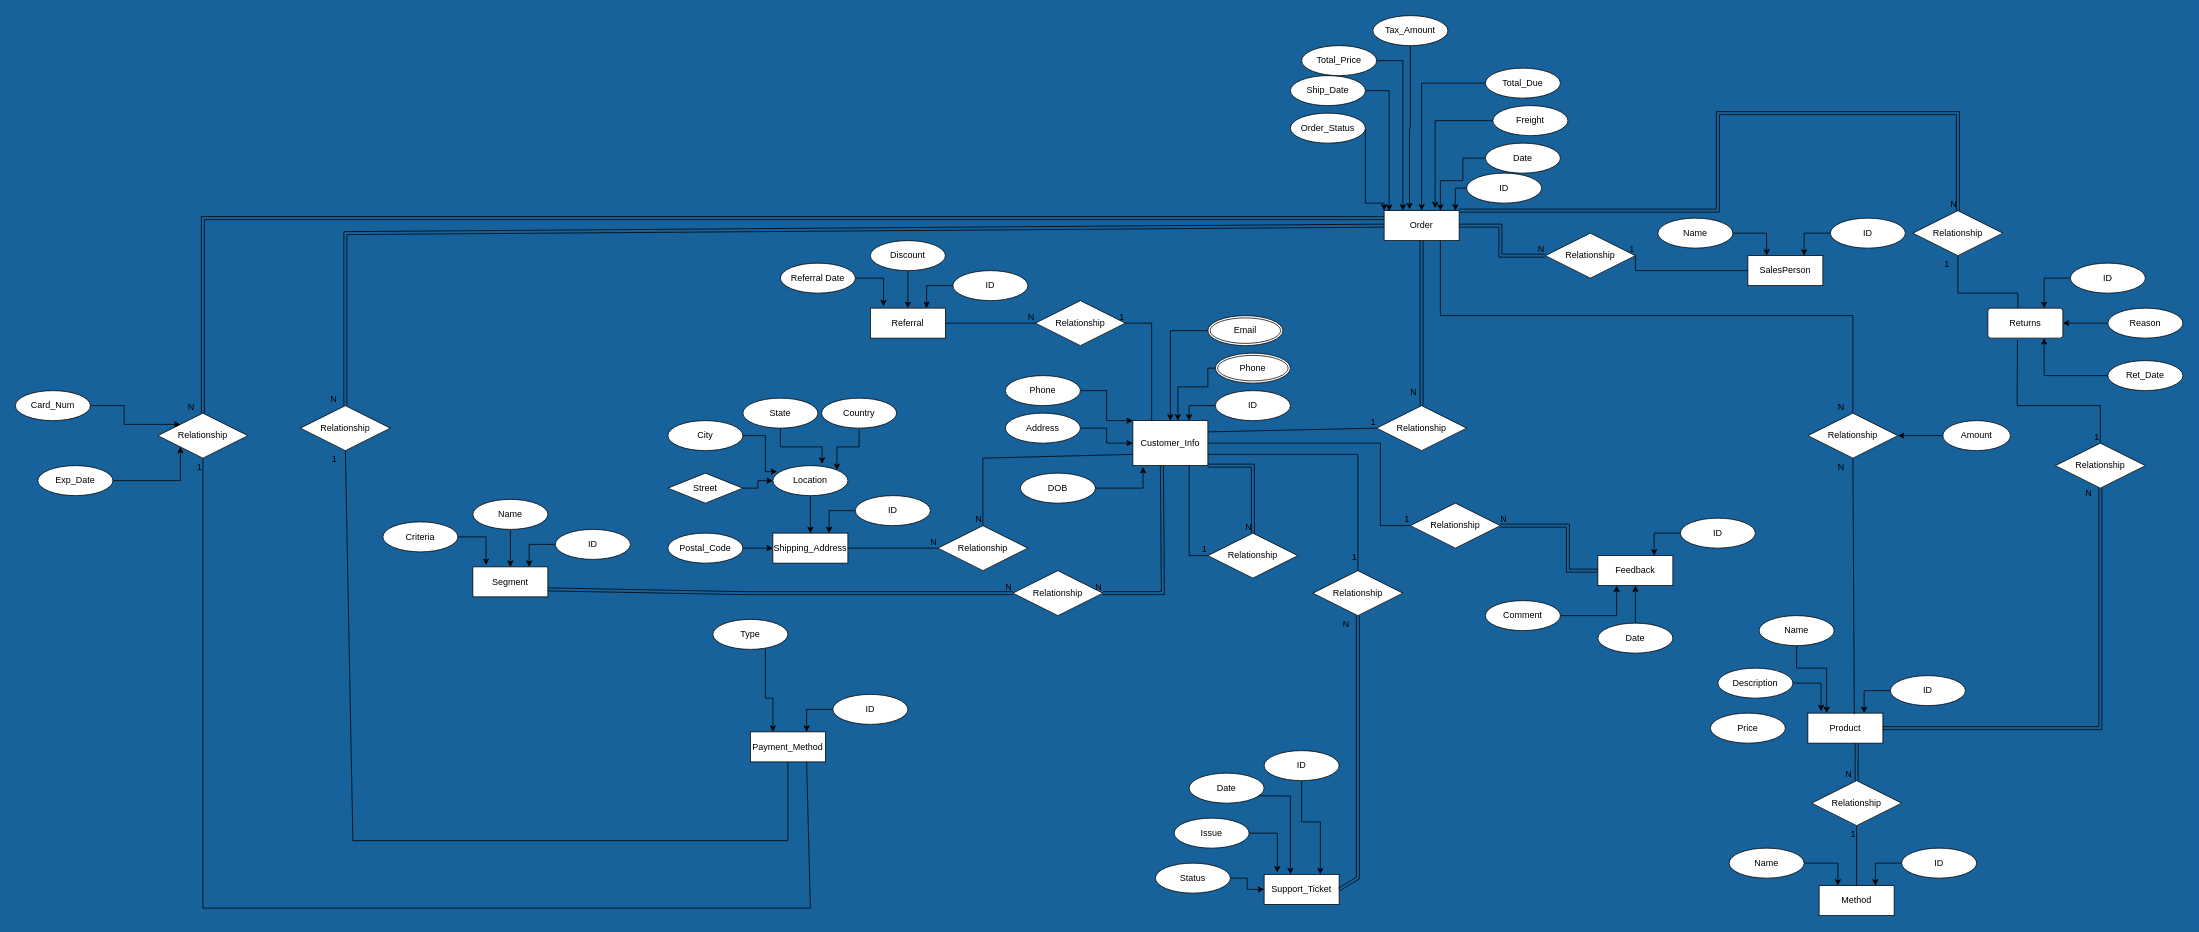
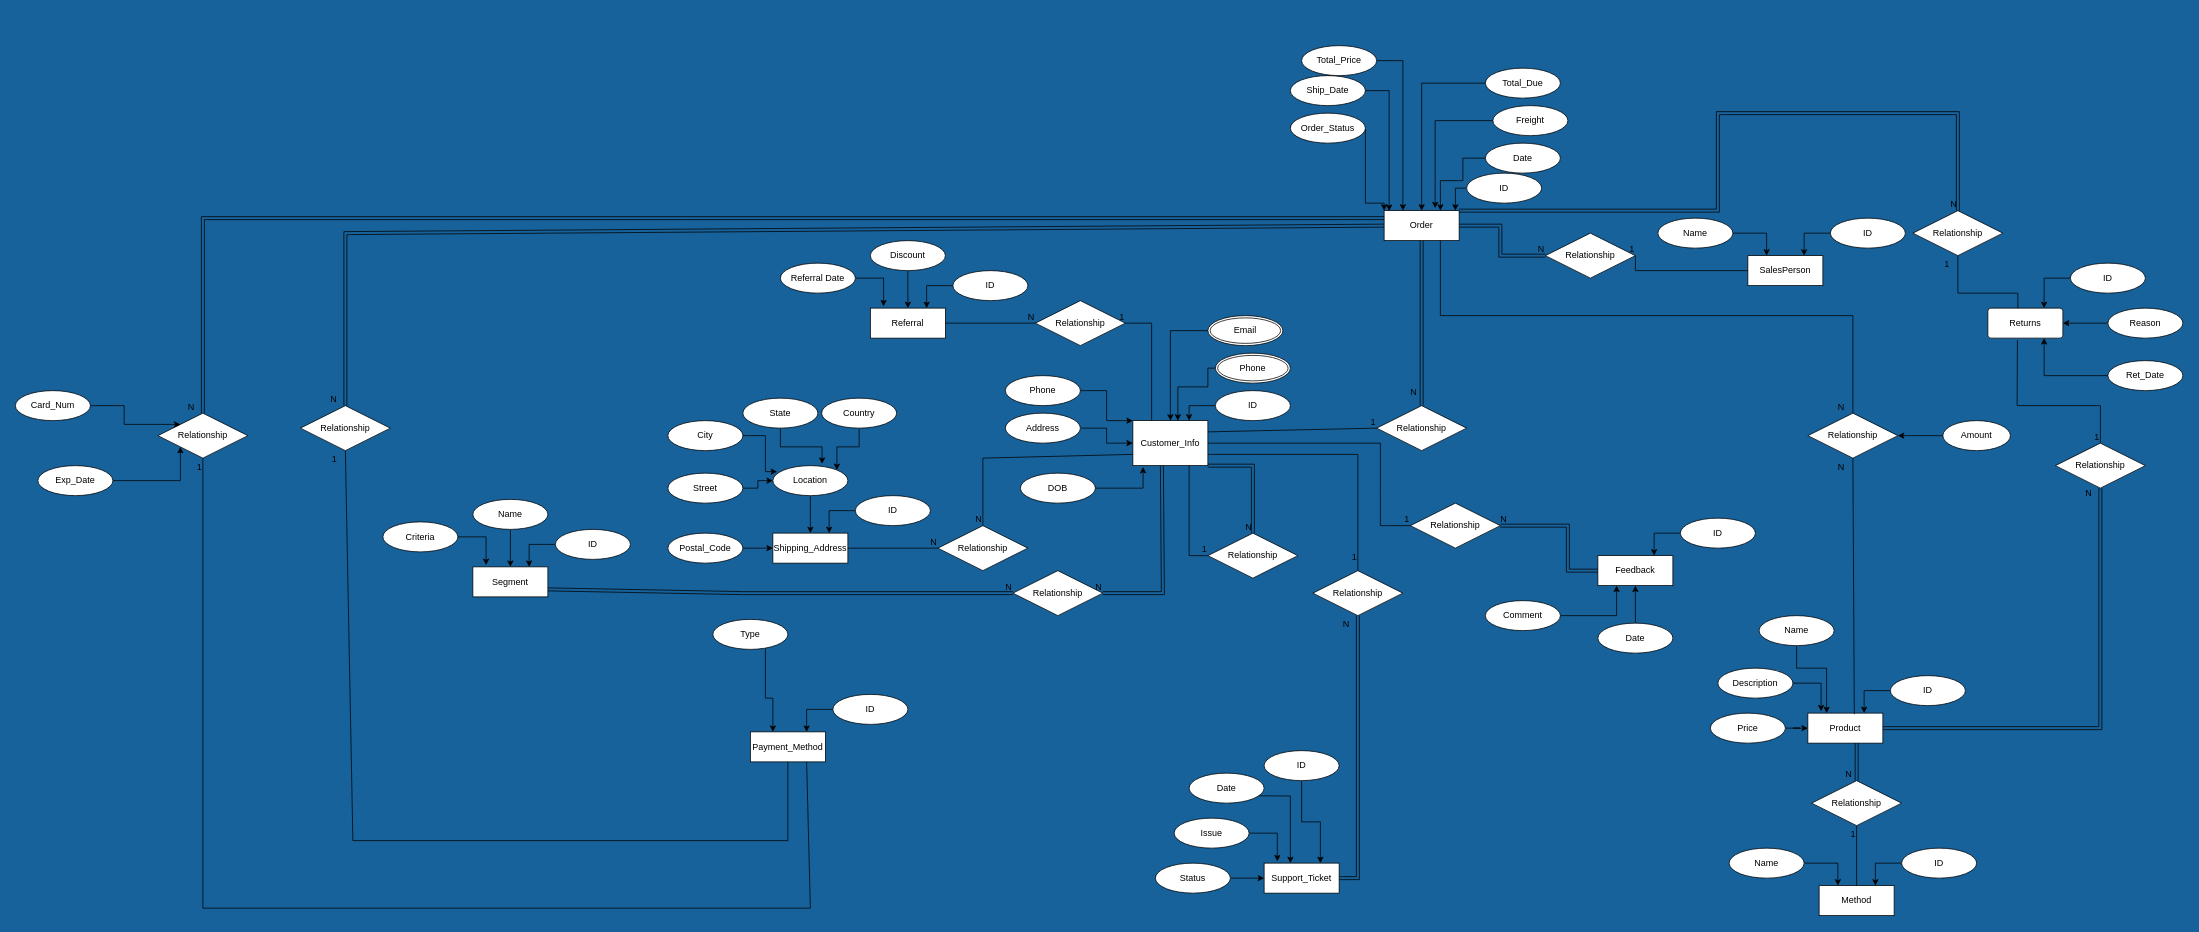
node "Tax_Amount": removed
edge "Tax_Amount" -> "Order": removed
node "Street": shape diamond -> ellipse
edge "Price" -> "Product": added
node "Support_Ticket": moved (1302, 889) -> (1302, 878)
